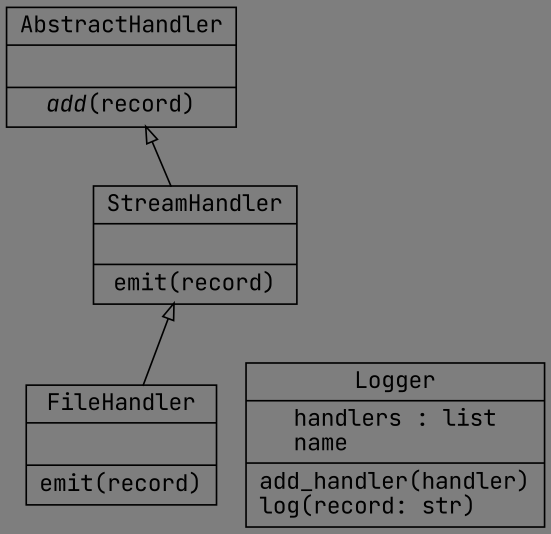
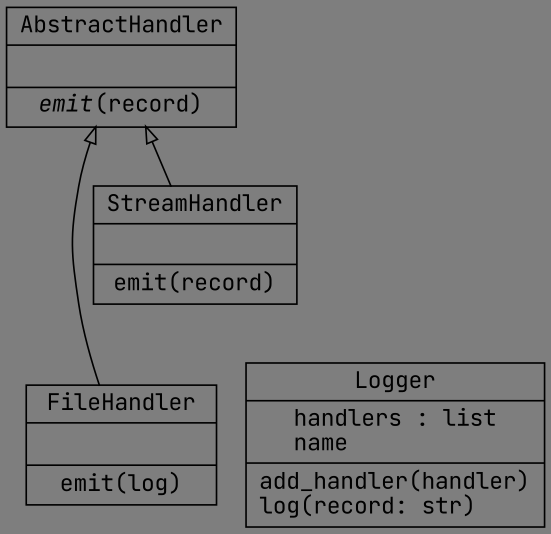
node "AbstractHandler": text "add" -> "emit"
edge "FileHandler" -> "StreamHandler": now "FileHandler" -> "AbstractHandler"
node "FileHandler": text "emit(record)" -> "emit(log)"
